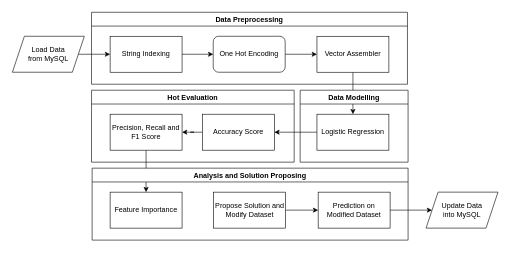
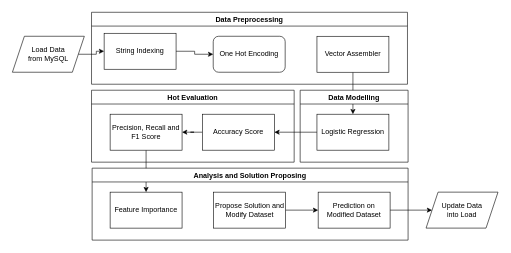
node "String Indexing": moved (146, 54) -> (140, 51)
edge "One Hot Encoding" -> "Vector Assembler": removed
node "Update Data into MySQL": label "Update Data into MySQL" -> "Update Data into Load"
